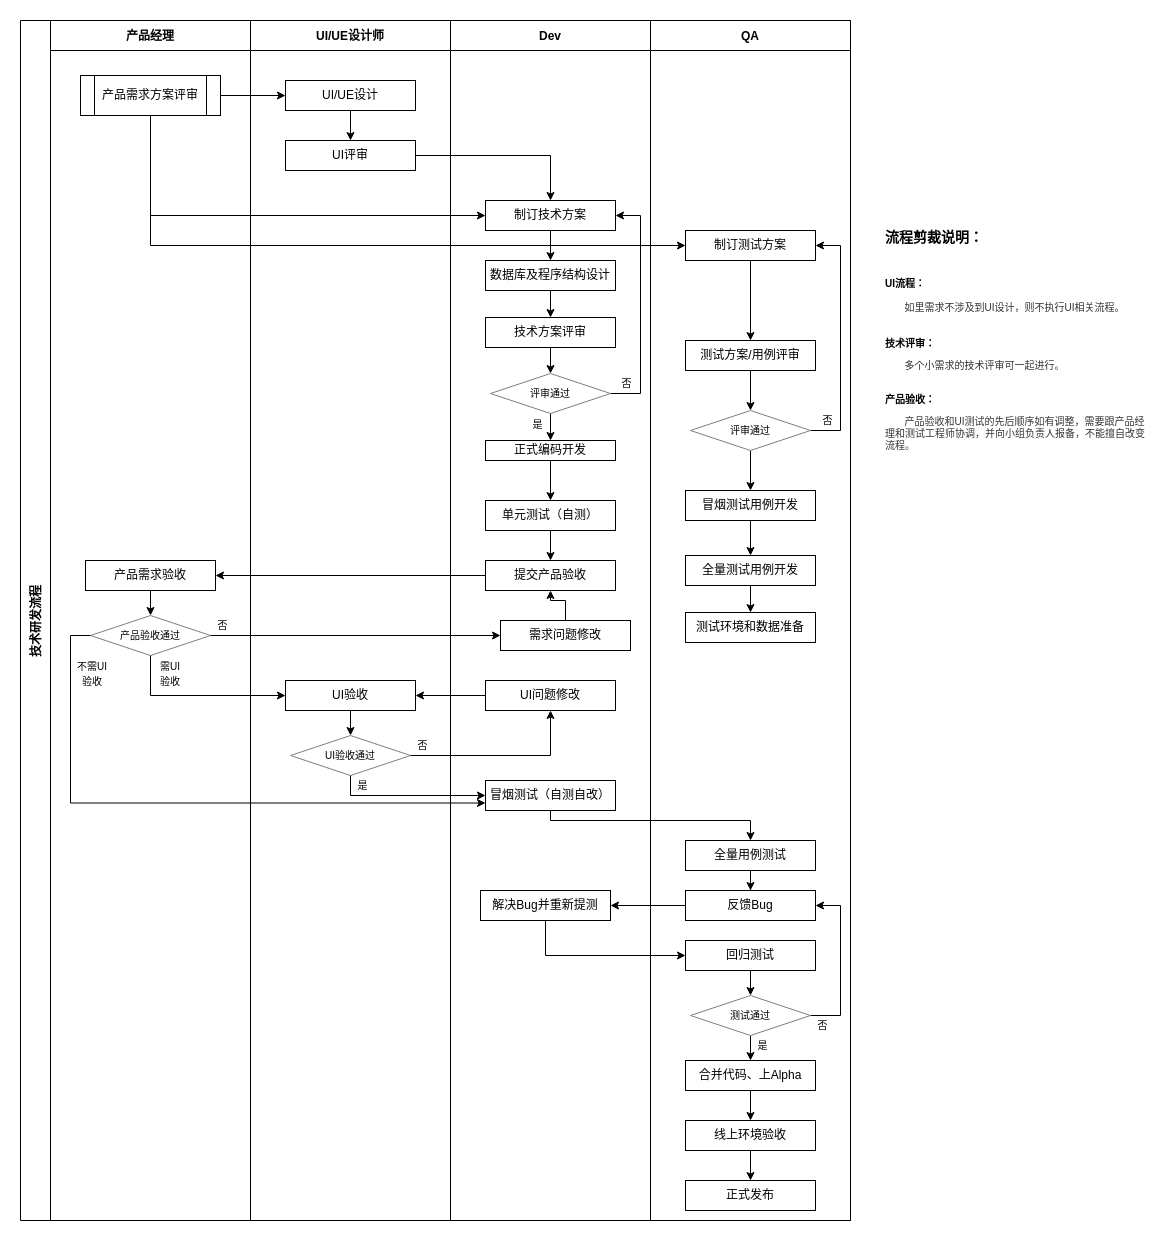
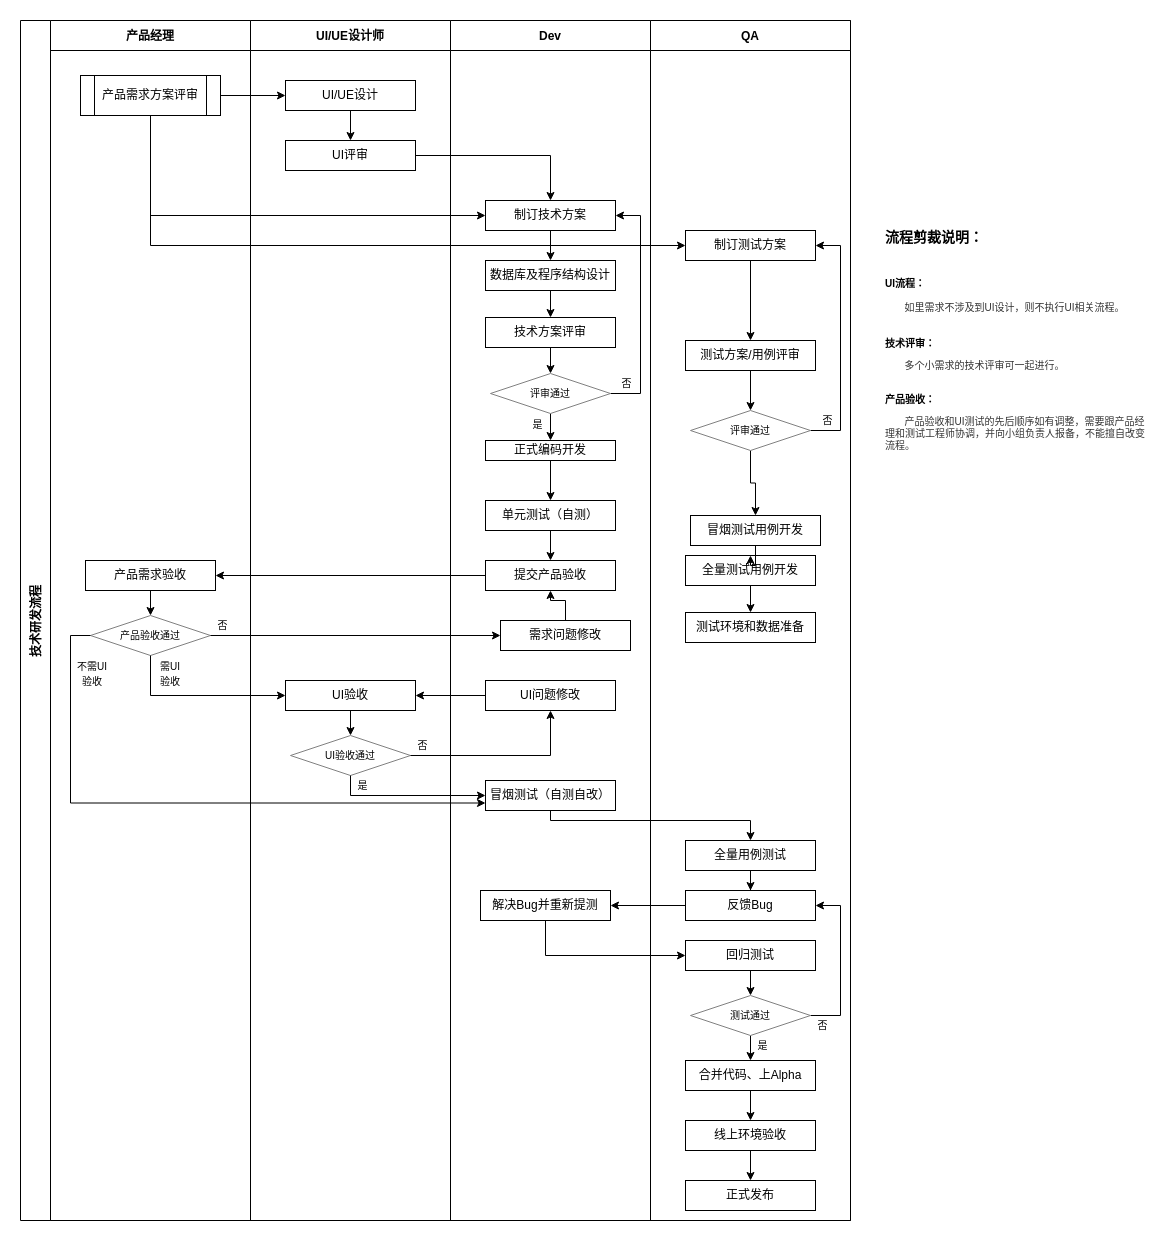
node "冒烟测试用例开发": moved (751, 506) -> (756, 531)
